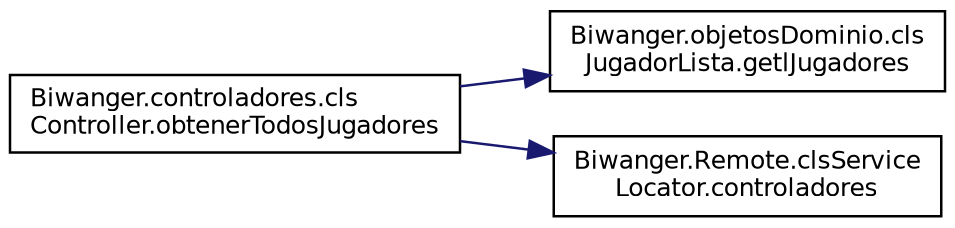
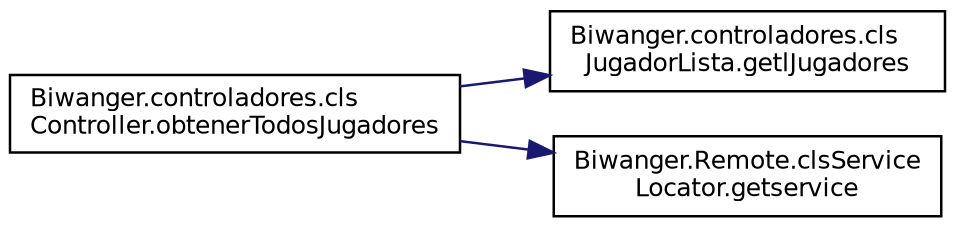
node "Biwanger.objetosDominio.cls JugadorLista.getlJugadores": label "Biwanger.objetosDominio.cls JugadorLista.getlJugadores" -> "Biwanger.controladores.cls JugadorLista.getlJugadores"
node "Biwanger.Remote.clsService Locator.controladores": label "Biwanger.Remote.clsService Locator.controladores" -> "Biwanger.Remote.clsService Locator.getservice"
